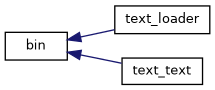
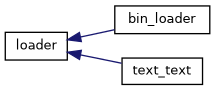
node "text_loader": label "text_loader" -> "bin_loader"
node "bin": label "bin" -> "loader"
